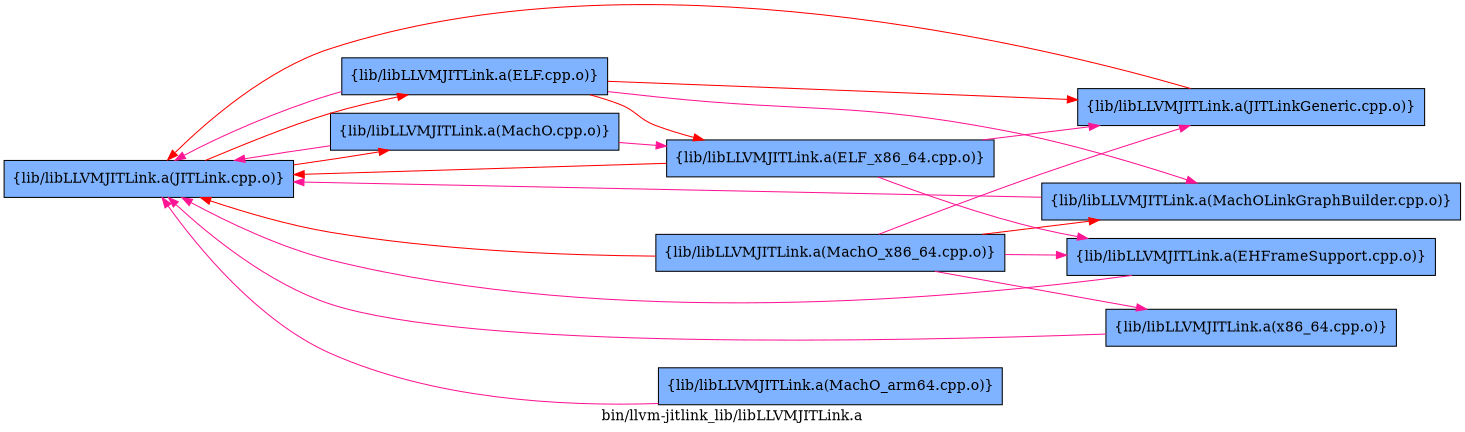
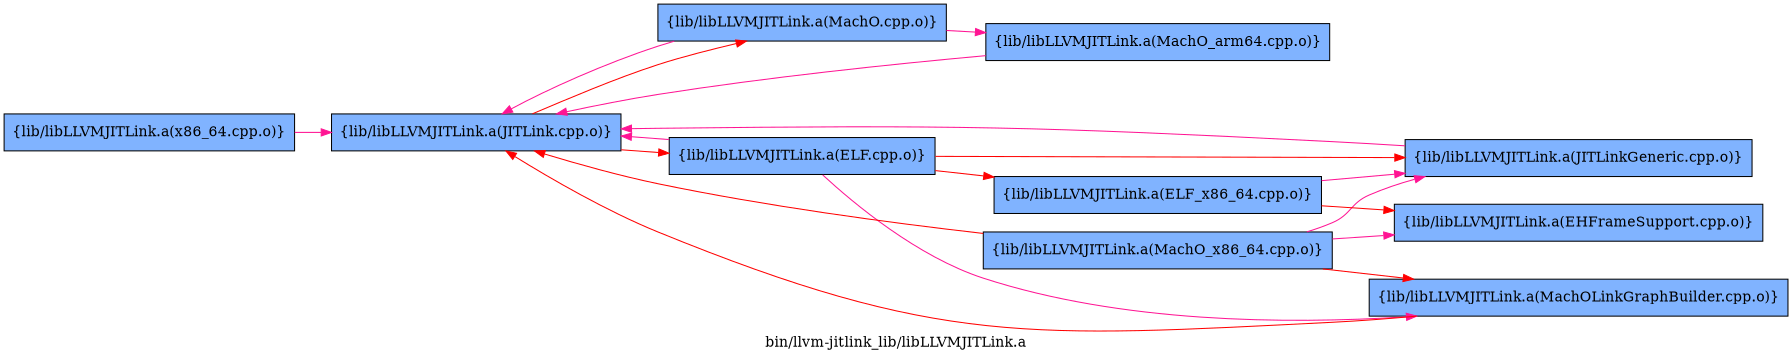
edge "{lib/libLLVMJITLink.a(JITLinkGeneric.cpp.o)}" -> "{lib/libLLVMJITLink.a(JITLink.cpp.o)}": color red -> deeppink
edge "{lib/libLLVMJITLink.a(MachO.cpp.o)}" -> "{lib/libLLVMJITLink.a(ELF_x86_64.cpp.o)}": now "{lib/libLLVMJITLink.a(MachO.cpp.o)}" -> "{lib/libLLVMJITLink.a(MachO_arm64.cpp.o)}"
edge "{lib/libLLVMJITLink.a(ELF_x86_64.cpp.o)}" -> "{lib/libLLVMJITLink.a(JITLink.cpp.o)}": removed
edge "{lib/libLLVMJITLink.a(MachOLinkGraphBuilder.cpp.o)}" -> "{lib/libLLVMJITLink.a(JITLink.cpp.o)}": color deeppink -> red
edge "{lib/libLLVMJITLink.a(ELF_x86_64.cpp.o)}" -> "{lib/libLLVMJITLink.a(EHFrameSupport.cpp.o)}": color deeppink -> red
edge "{lib/libLLVMJITLink.a(MachO_x86_64.cpp.o)}" -> "{lib/libLLVMJITLink.a(x86_64.cpp.o)}": removed
edge "{lib/libLLVMJITLink.a(EHFrameSupport.cpp.o)}" -> "{lib/libLLVMJITLink.a(JITLink.cpp.o)}": removed
